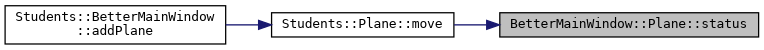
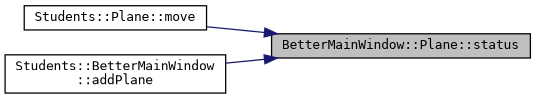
edge "Students::BetterMainWindow ::addPlane" -> "Students::Plane::move": now "Students::BetterMainWindow ::addPlane" -> "BetterMainWindow::Plane::status"
